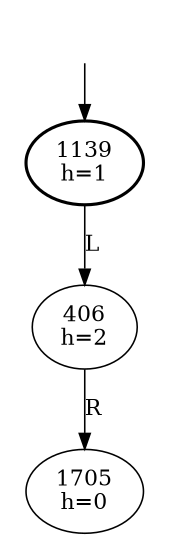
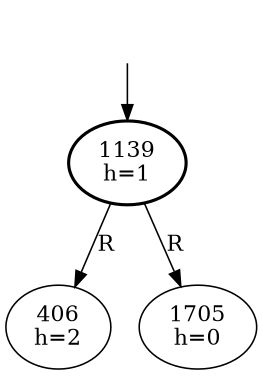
edge "1139 h=1" -> "406 h=2": label "L" -> "R"
edge "406 h=2" -> "1705 h=0": now "1139 h=1" -> "1705 h=0"
